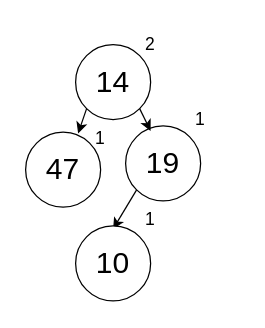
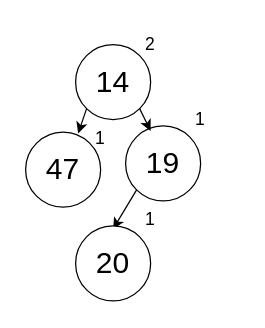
node "10": label "10" -> "20"
